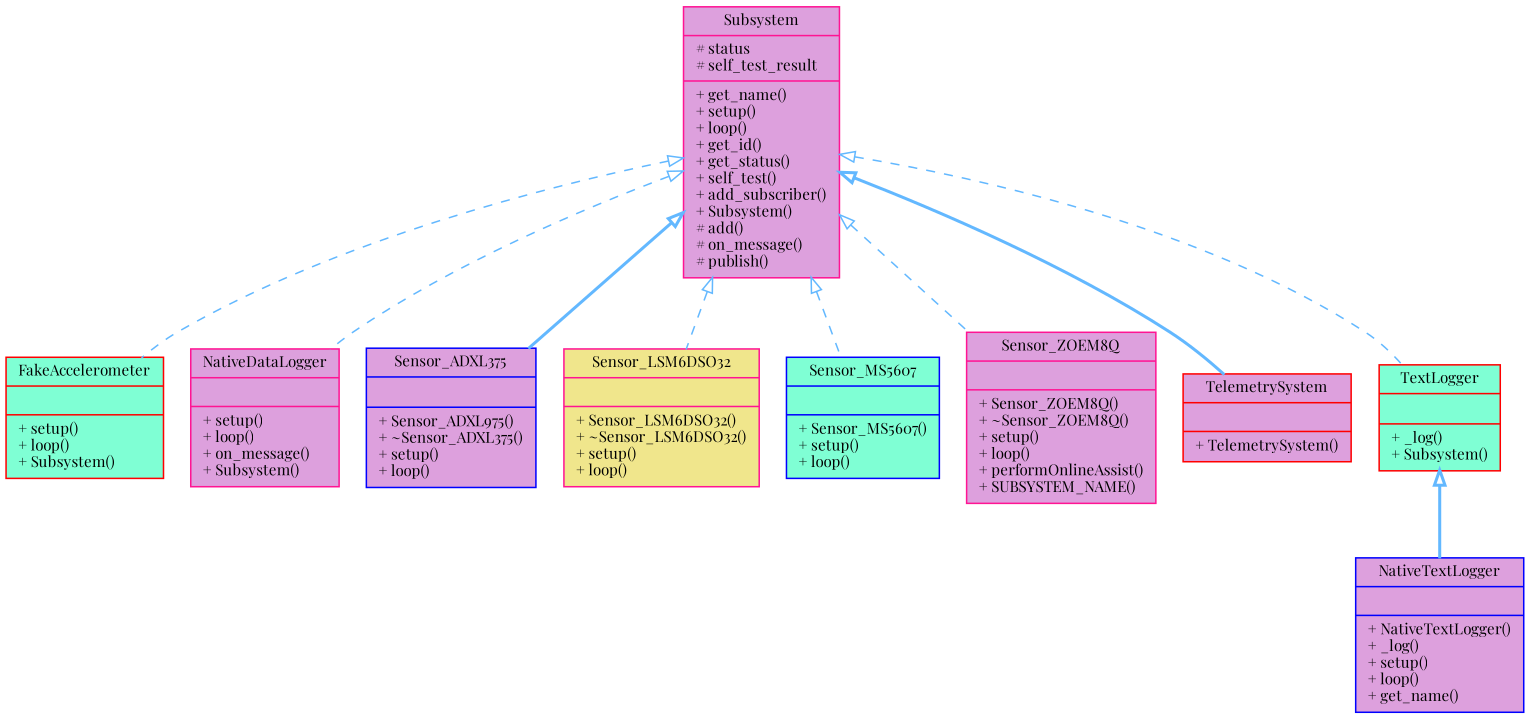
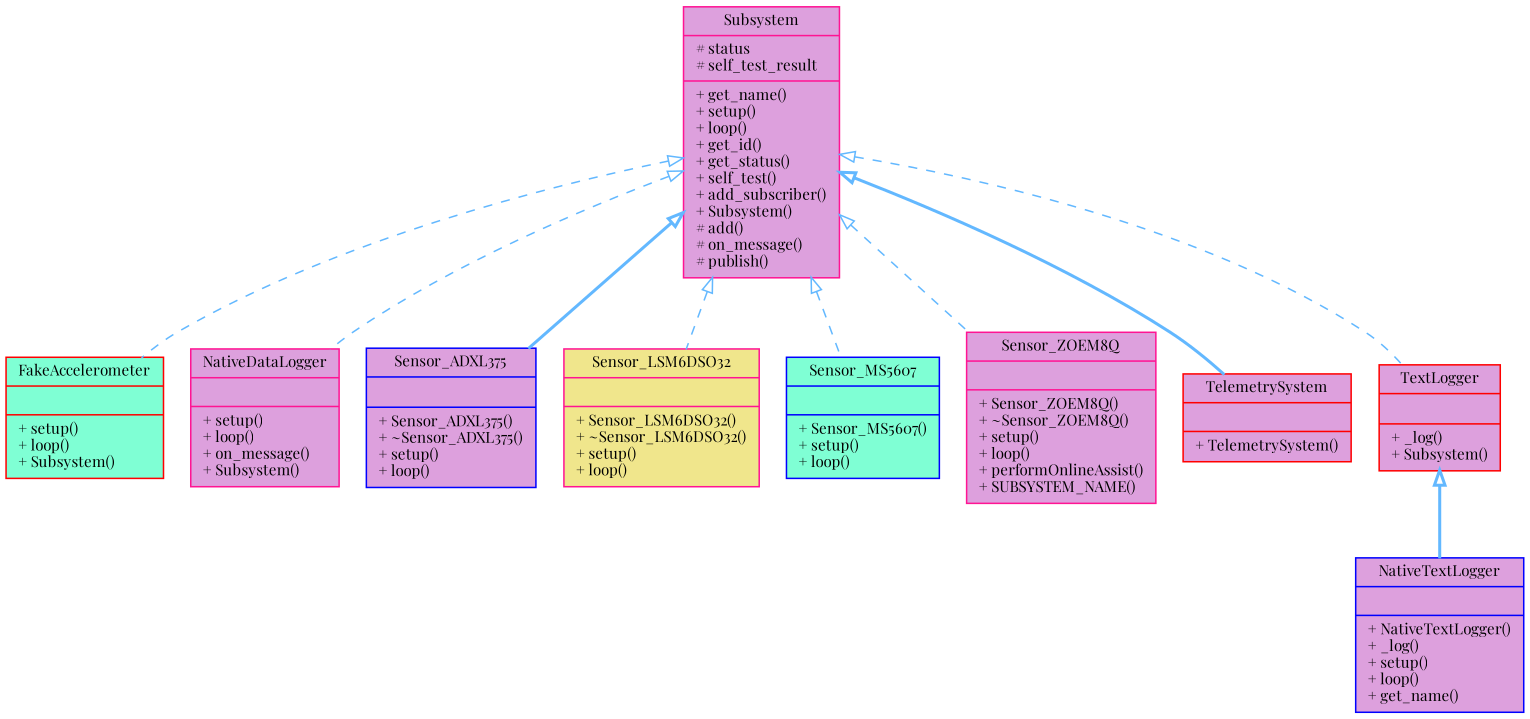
node "TextLogger": fillcolor aquamarine -> plum
node "Sensor_ADXL375": text "+ Sensor_ADXL975()" -> "+ Sensor_ADXL375()"
